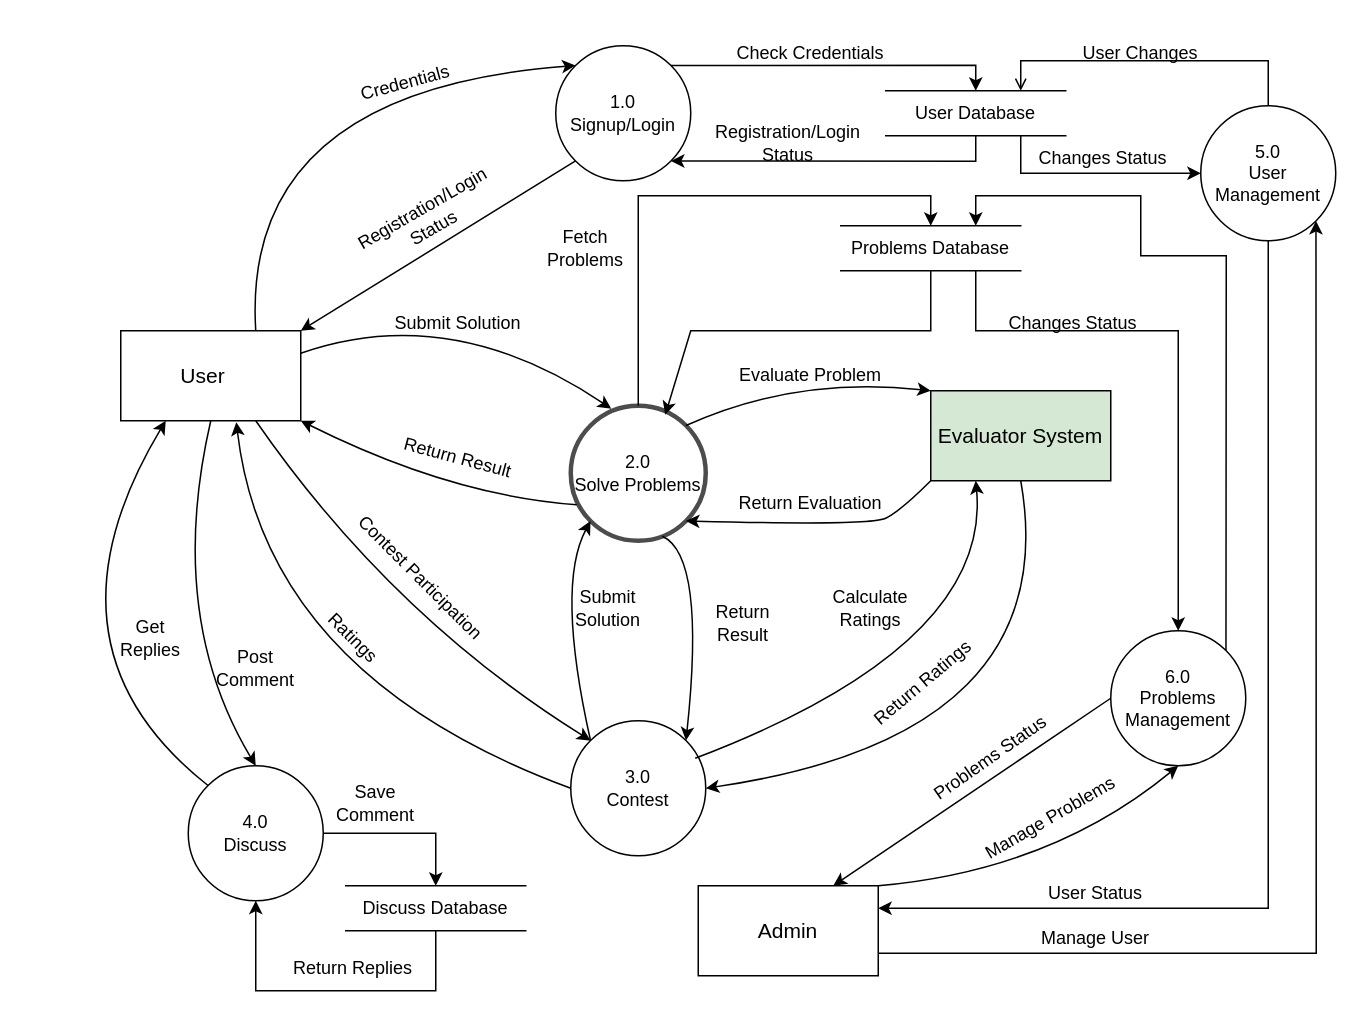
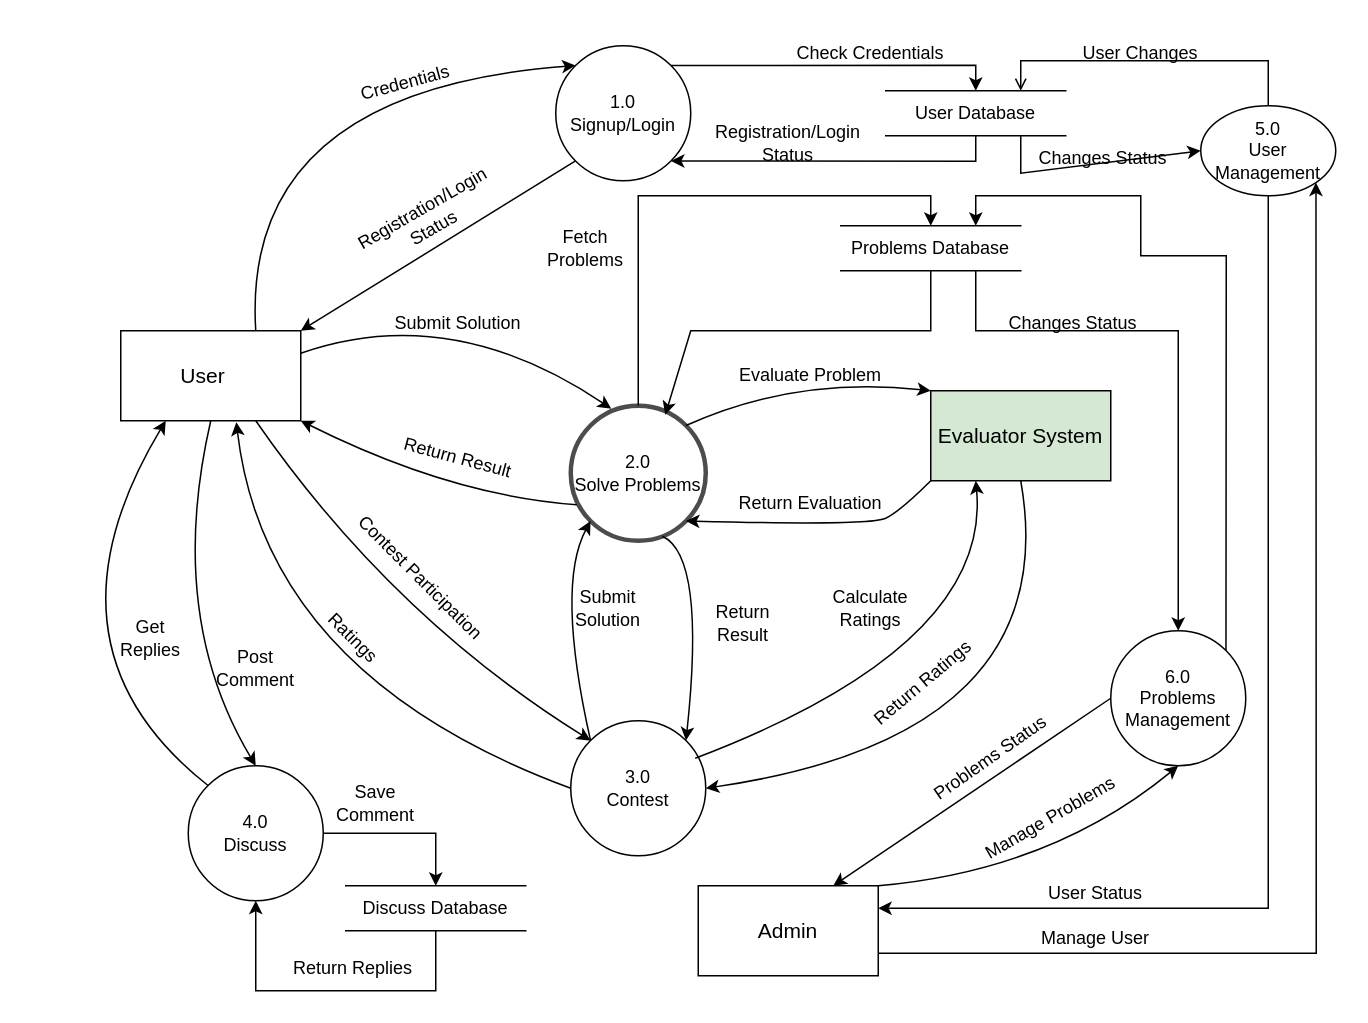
node "Check Credentials": moved (811, 53) -> (871, 53)
node "5.0 User Management": size 135x135 -> 135x90
